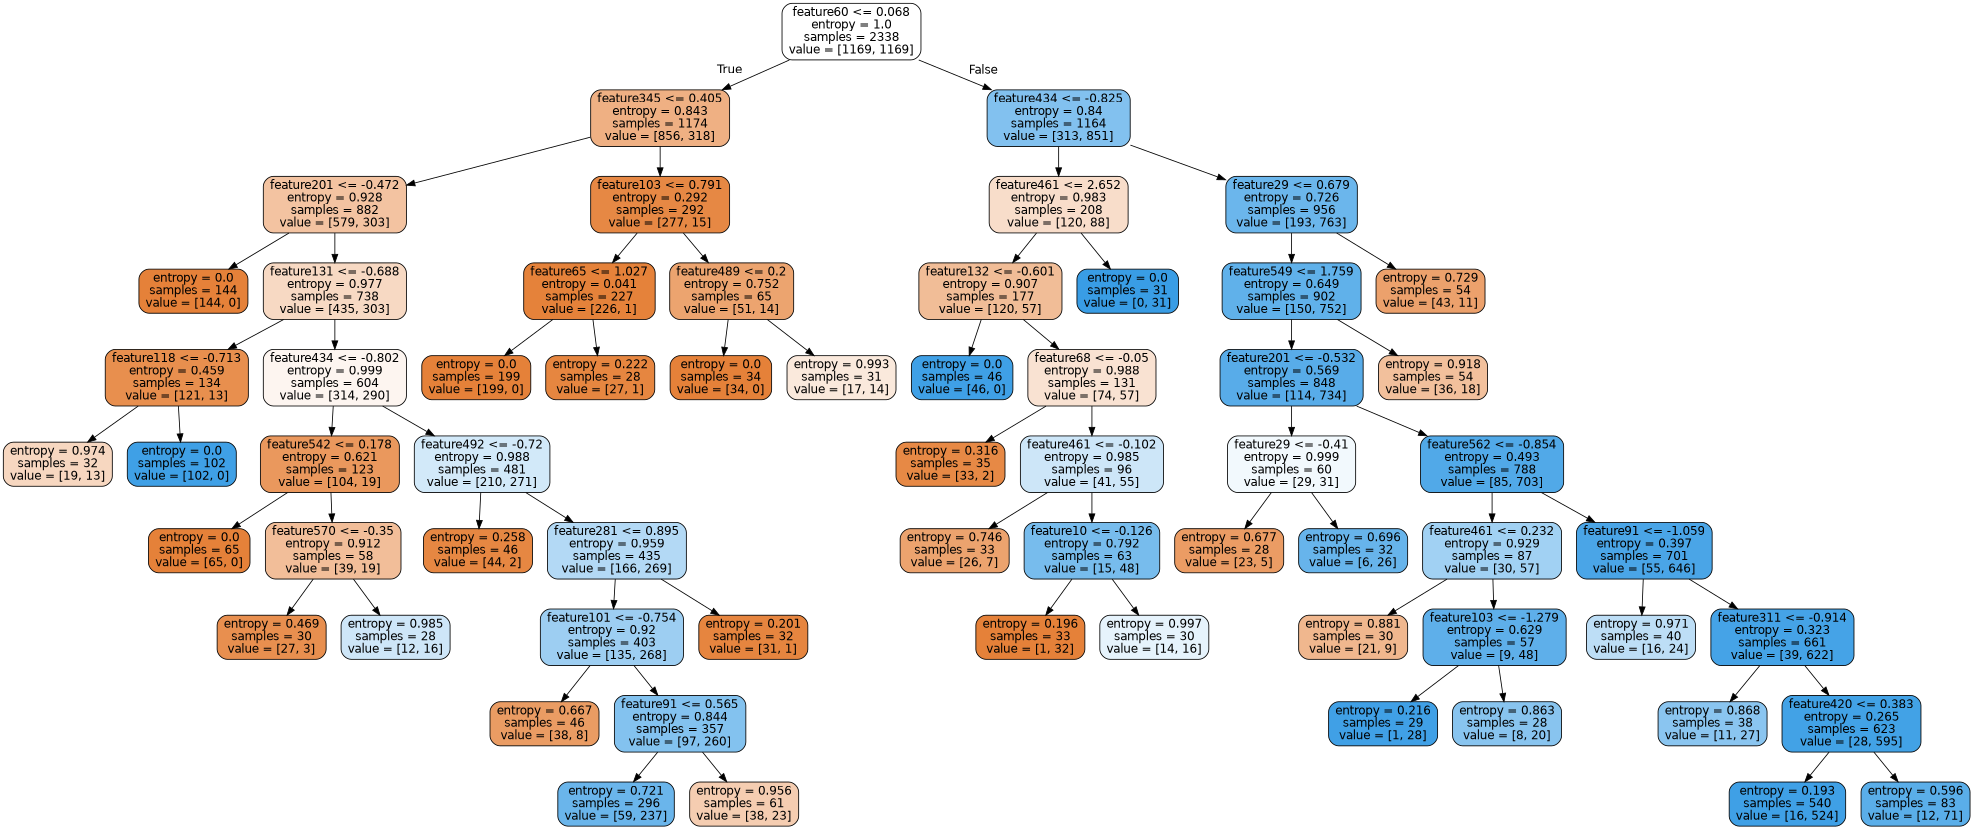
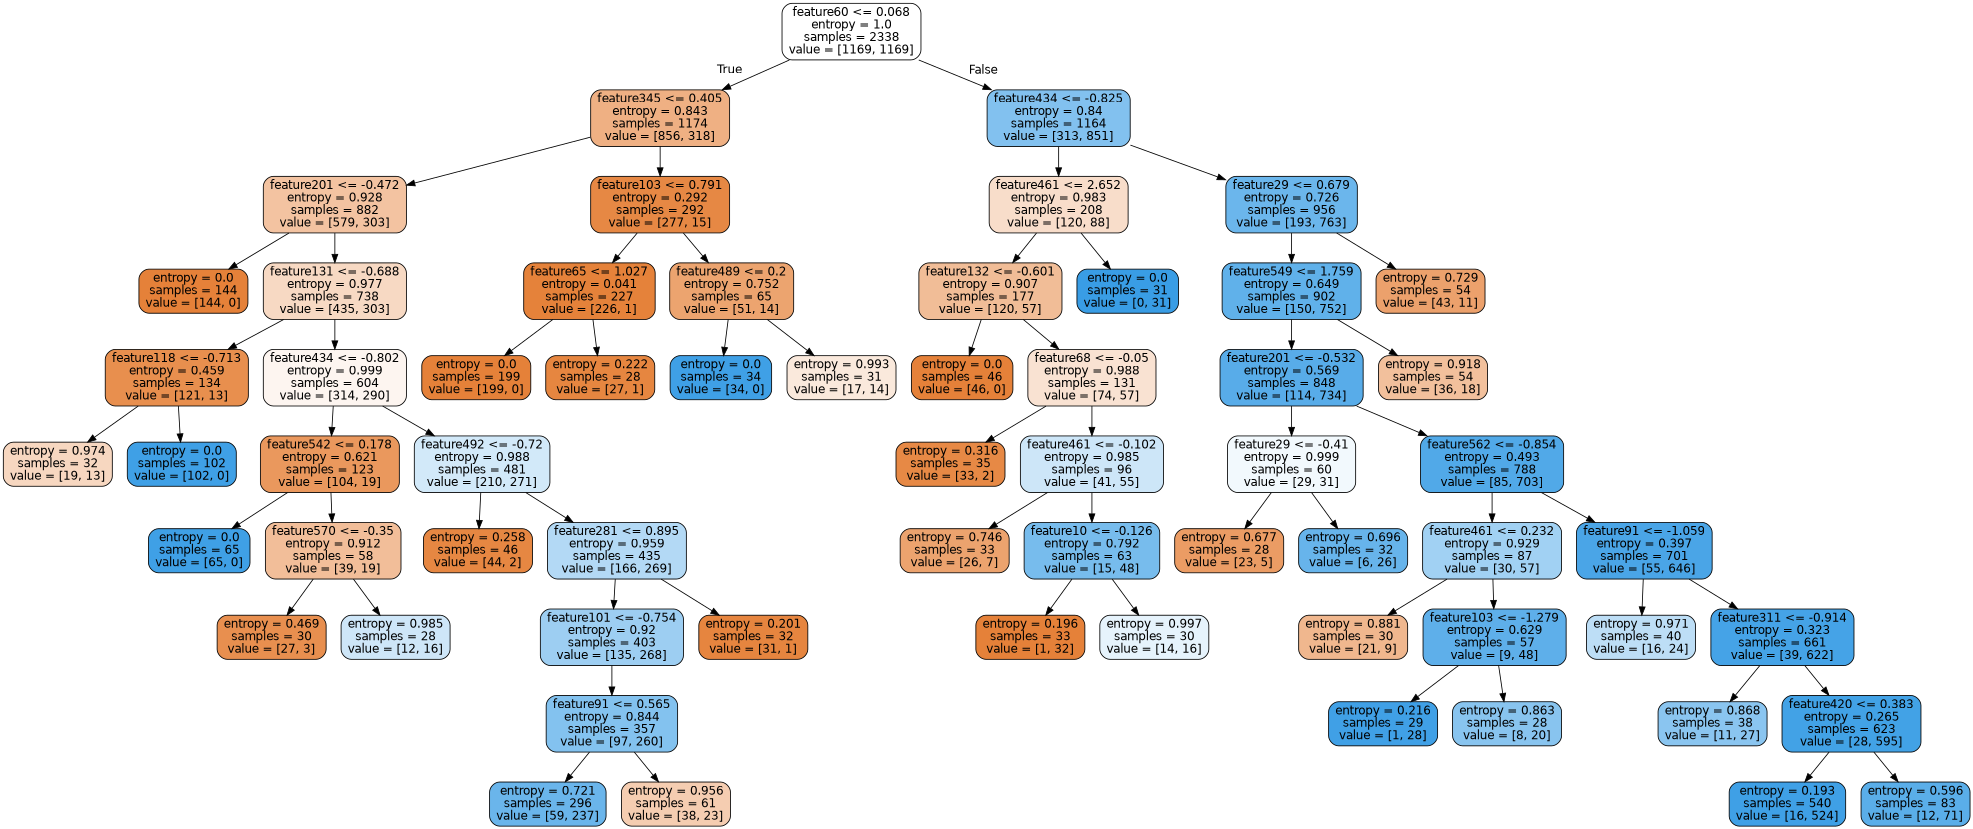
node "entropy = 0.0 samples = 34 value = [34, 0]": fillcolor #e58139 -> #3fa0e6
node "entropy = 0.0 samples = 46 value = [46, 0]": fillcolor #3fa0e6 -> #e58139
node "entropy = 0.0 samples = 65 value = [65, 0]": fillcolor #e58139 -> #3fa0e6
node "entropy = 0.667 samples = 46 value = [38, 8]": removed
